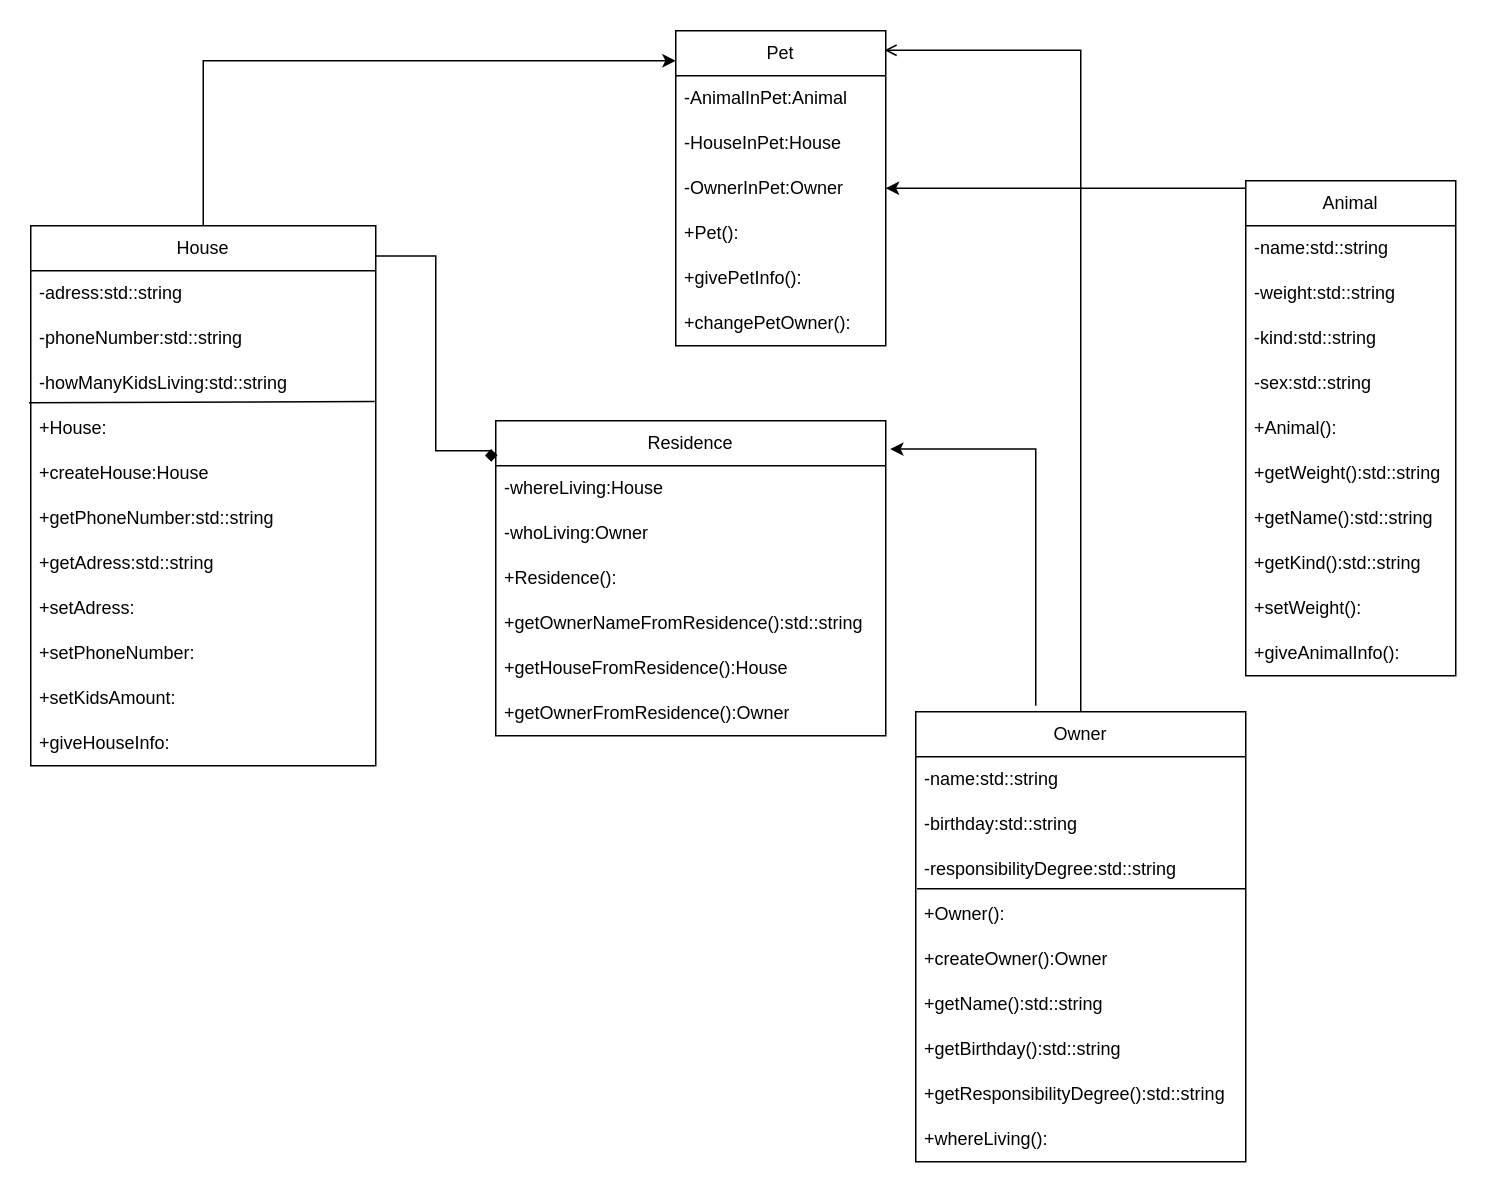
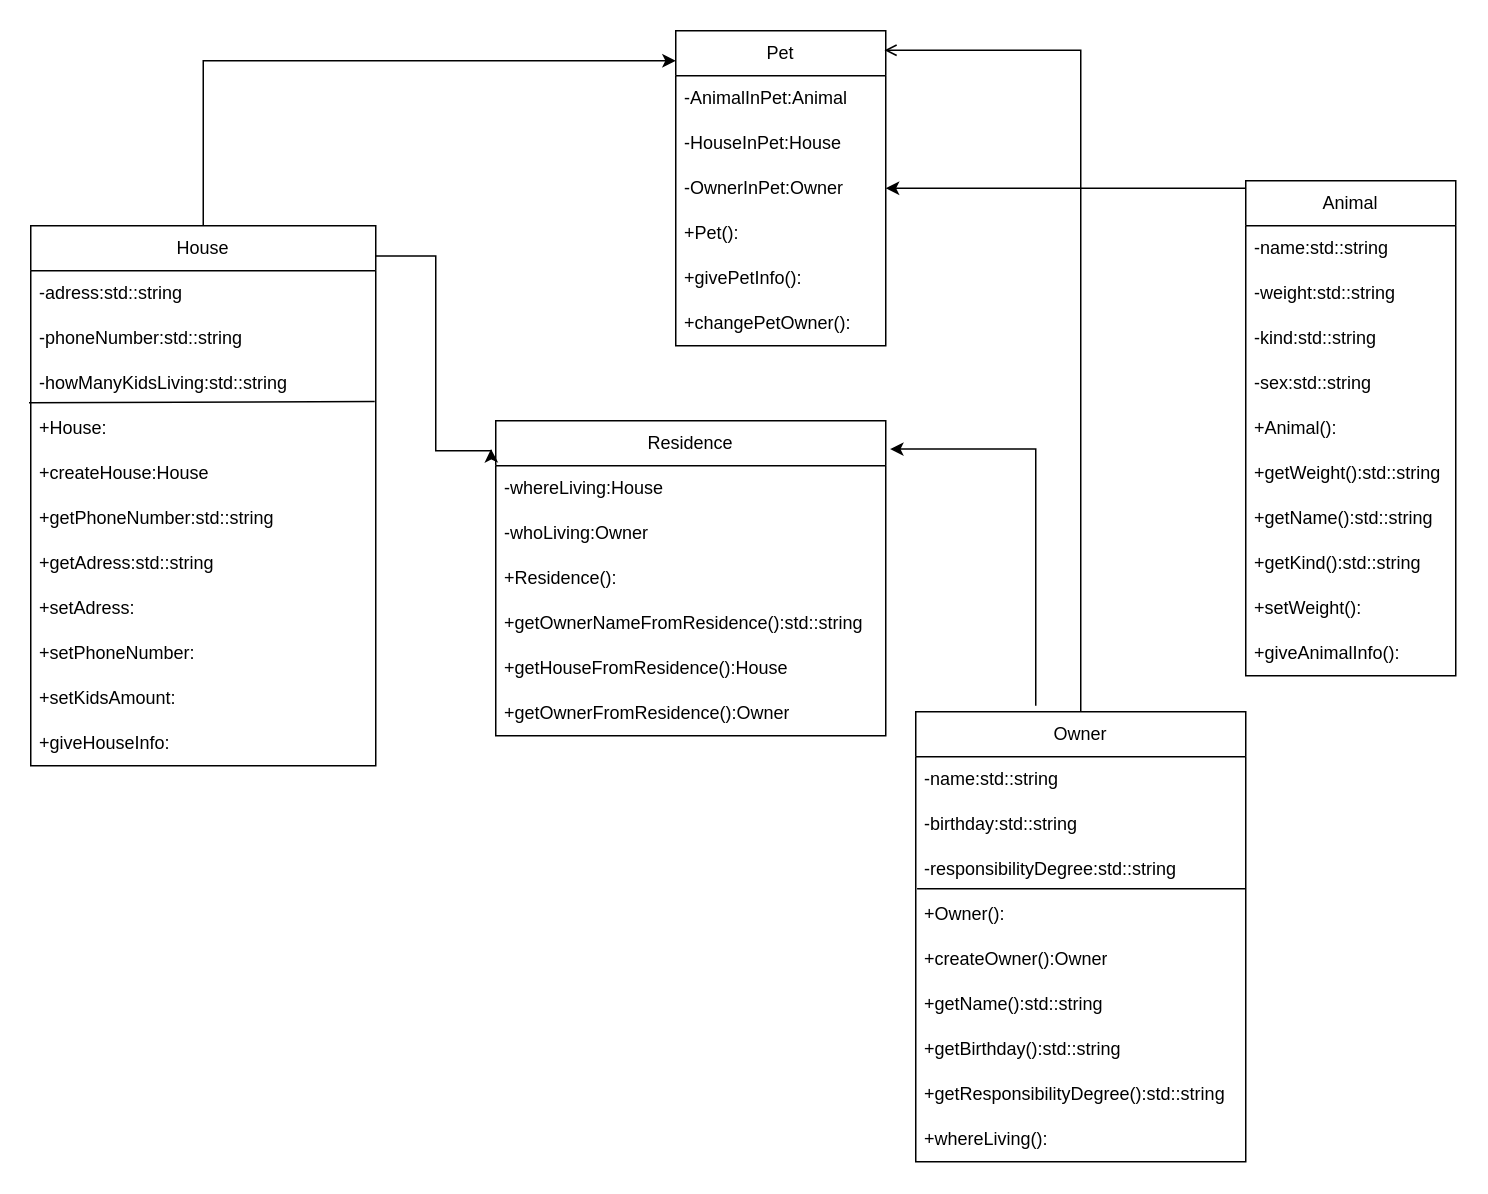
edge "House" -> "Residence": arrowhead diamond -> classic
